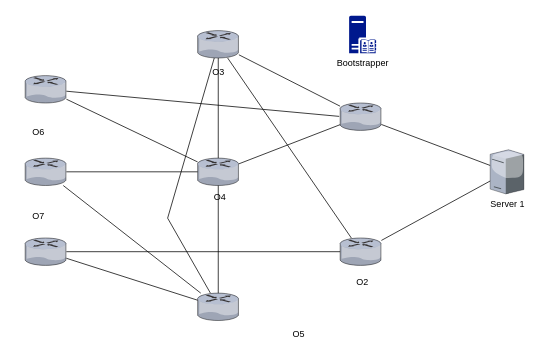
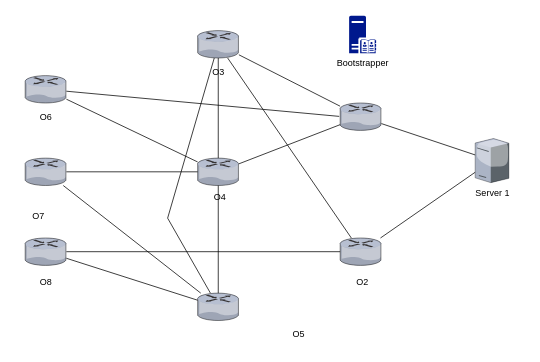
node "O6": moved (38, 131) -> (46, 116)
node "Server 1": moved (507, 172) -> (492, 160)
node "O8": added
